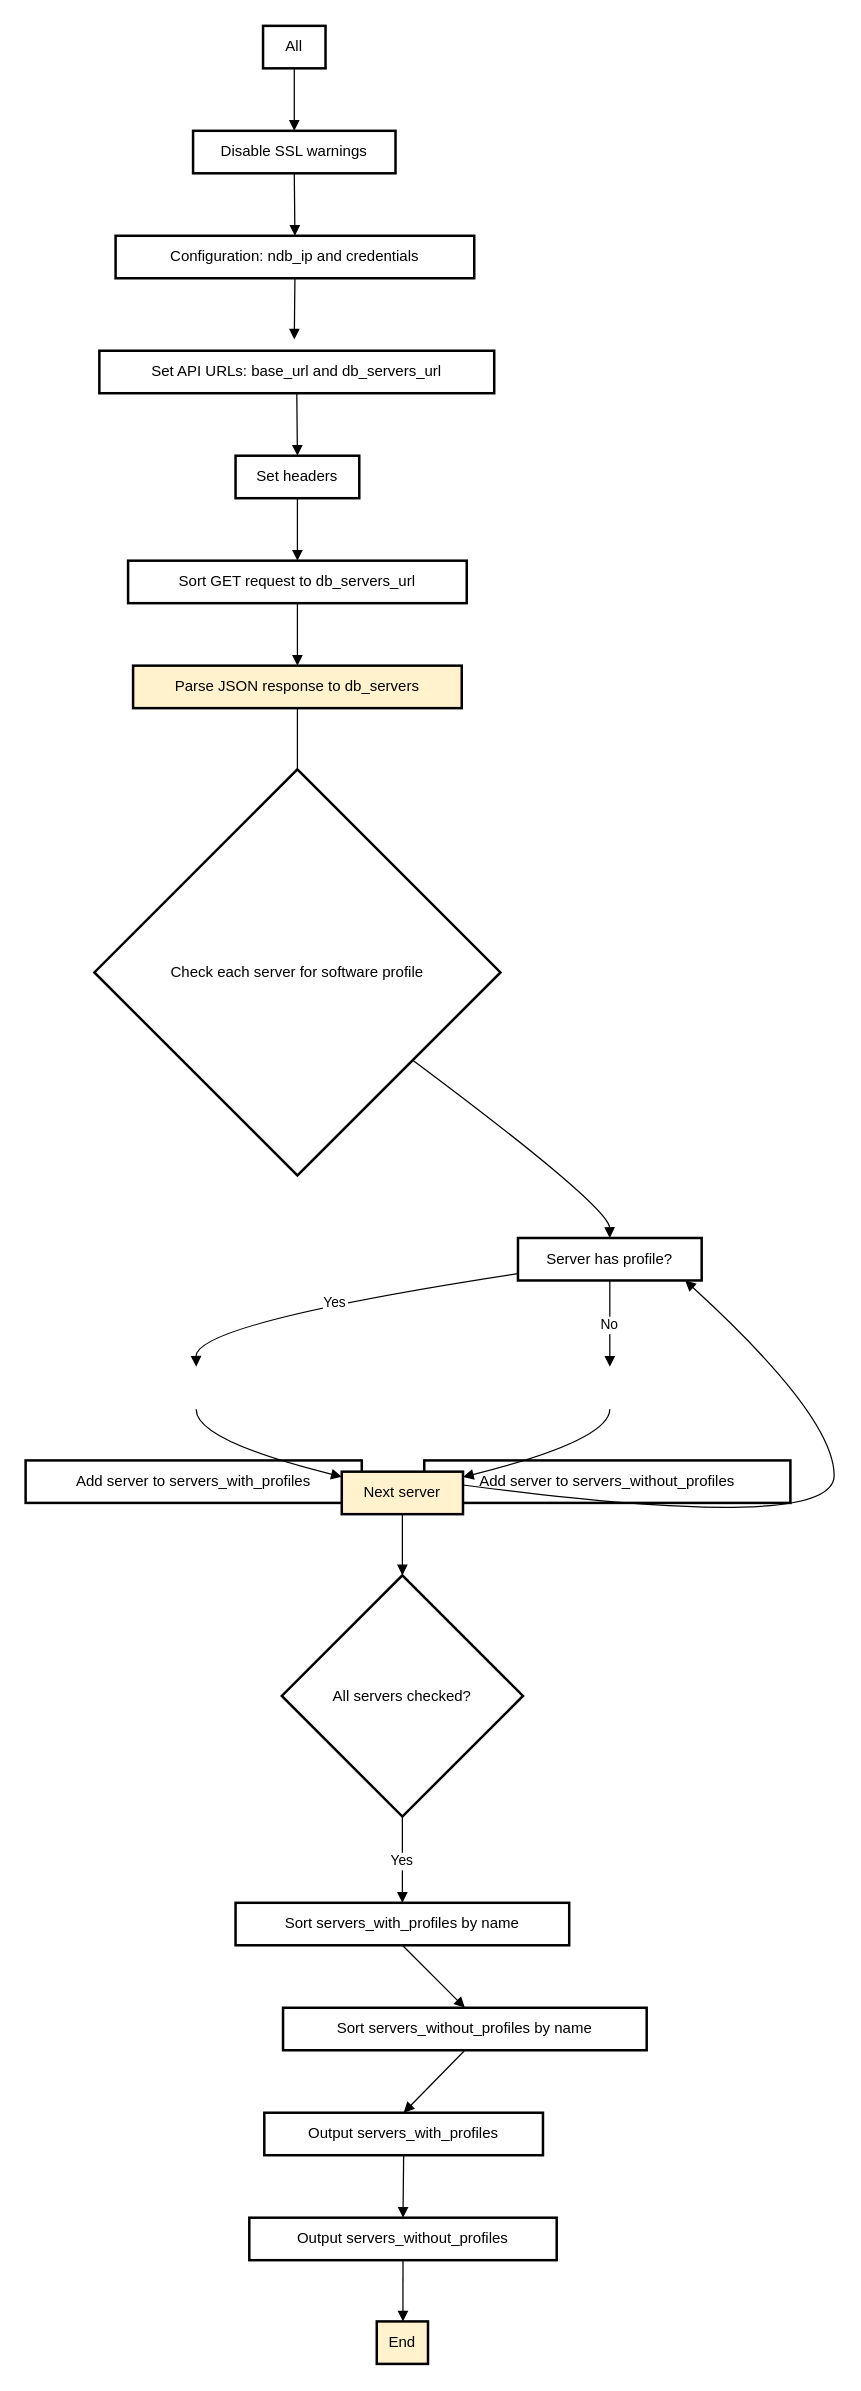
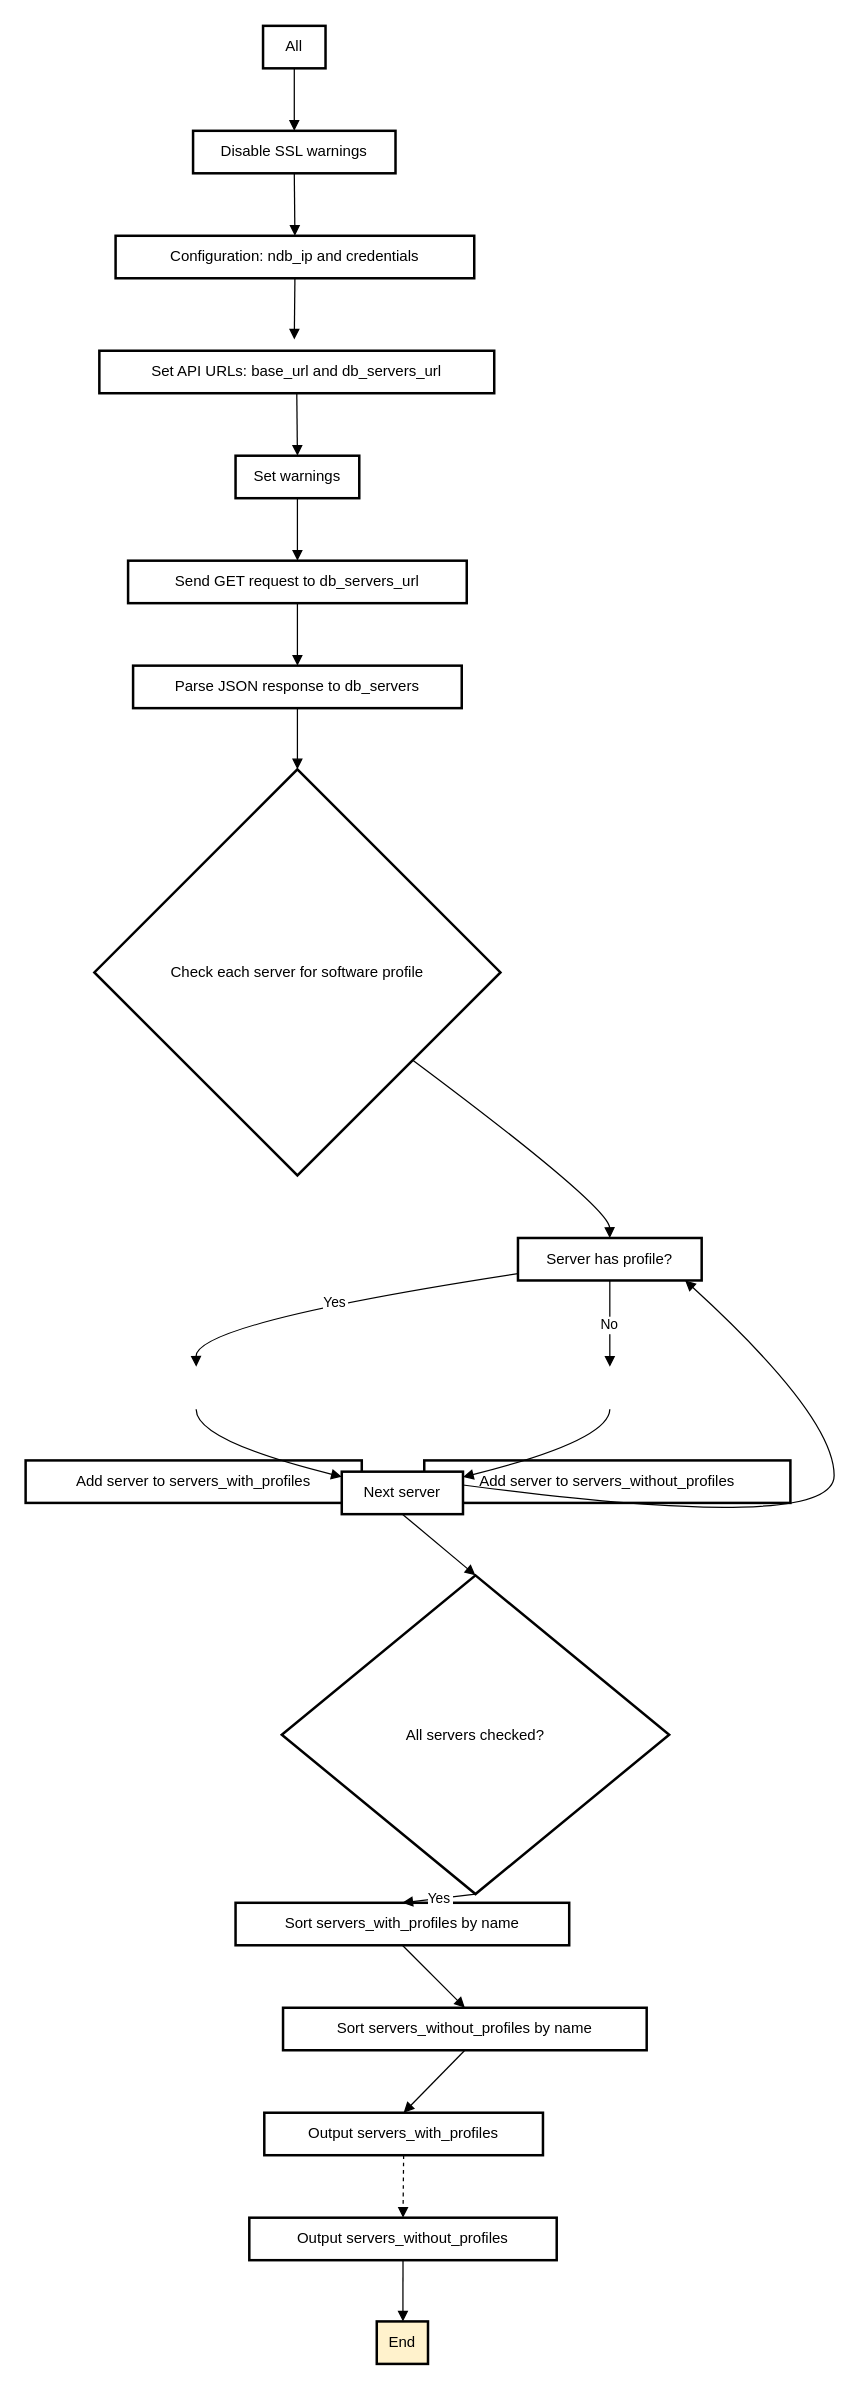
node "Set headers": label "Set headers" -> "Set warnings"
node "Sort GET request to db_servers_url": label "Sort GET request to db_servers_url" -> "Send GET request to db_servers_url"
node "Parse JSON response to db_servers": fillcolor #fff2cc -> #ffffff
edge "Parse JSON response to db_servers" -- "Check each server for software profile": arrowhead none -> block
node "Next server": fillcolor #fff2cc -> #ffffff
node "All servers checked?": size 241x241 -> 388x319
edge "Output servers_with_profiles" -> "Output servers_without_profiles": style solid -> dashed
